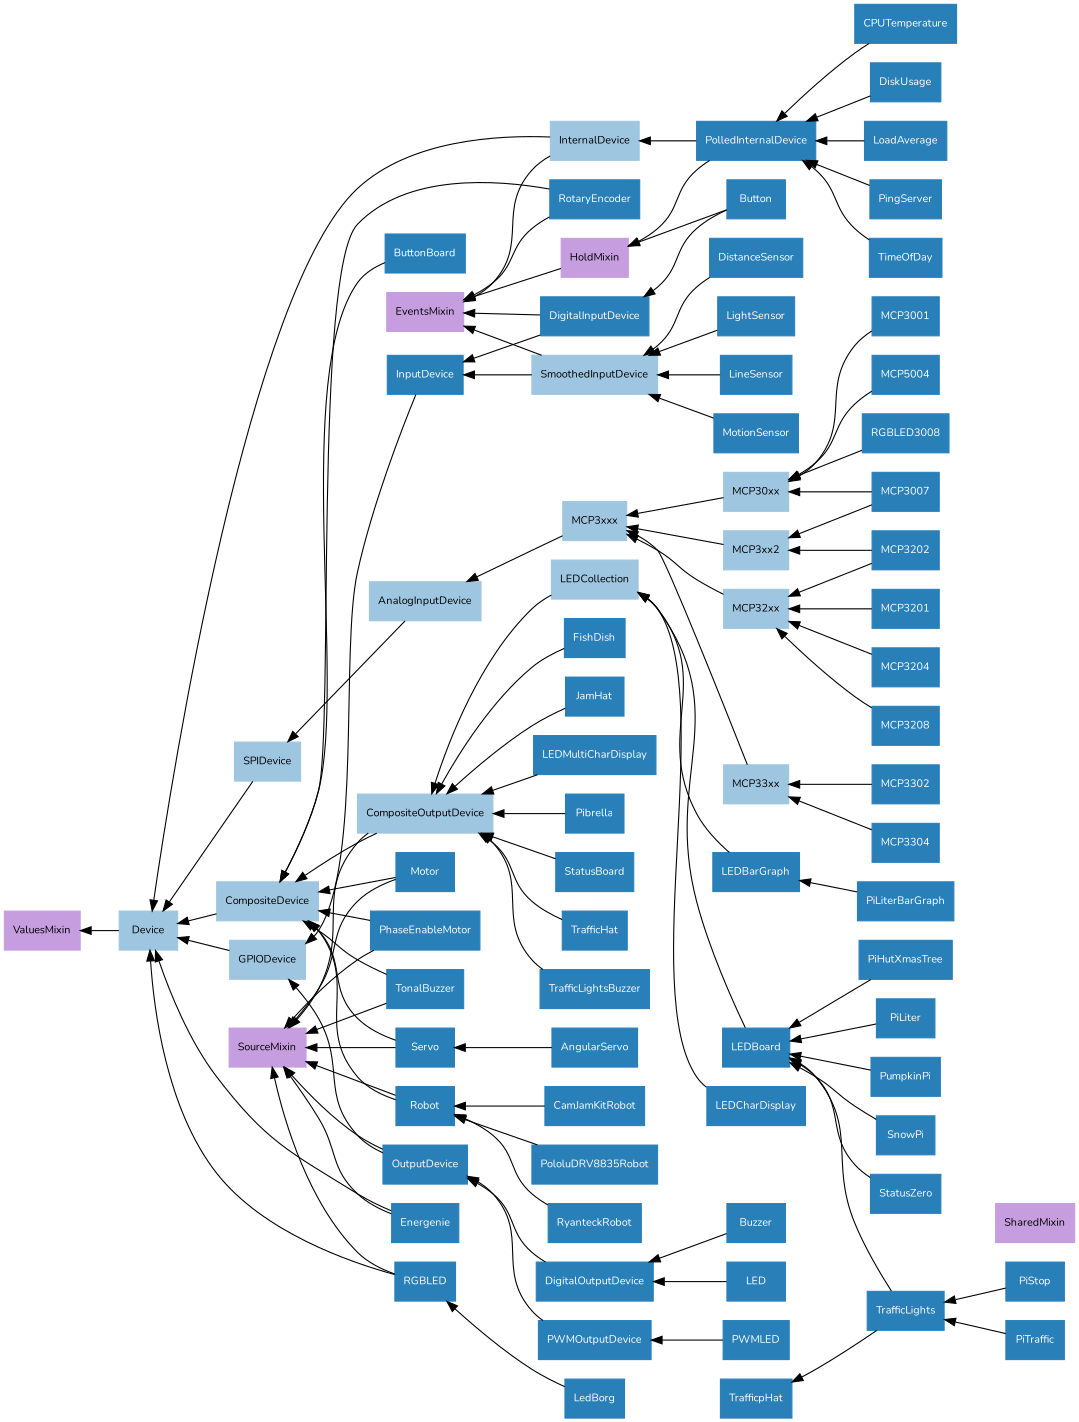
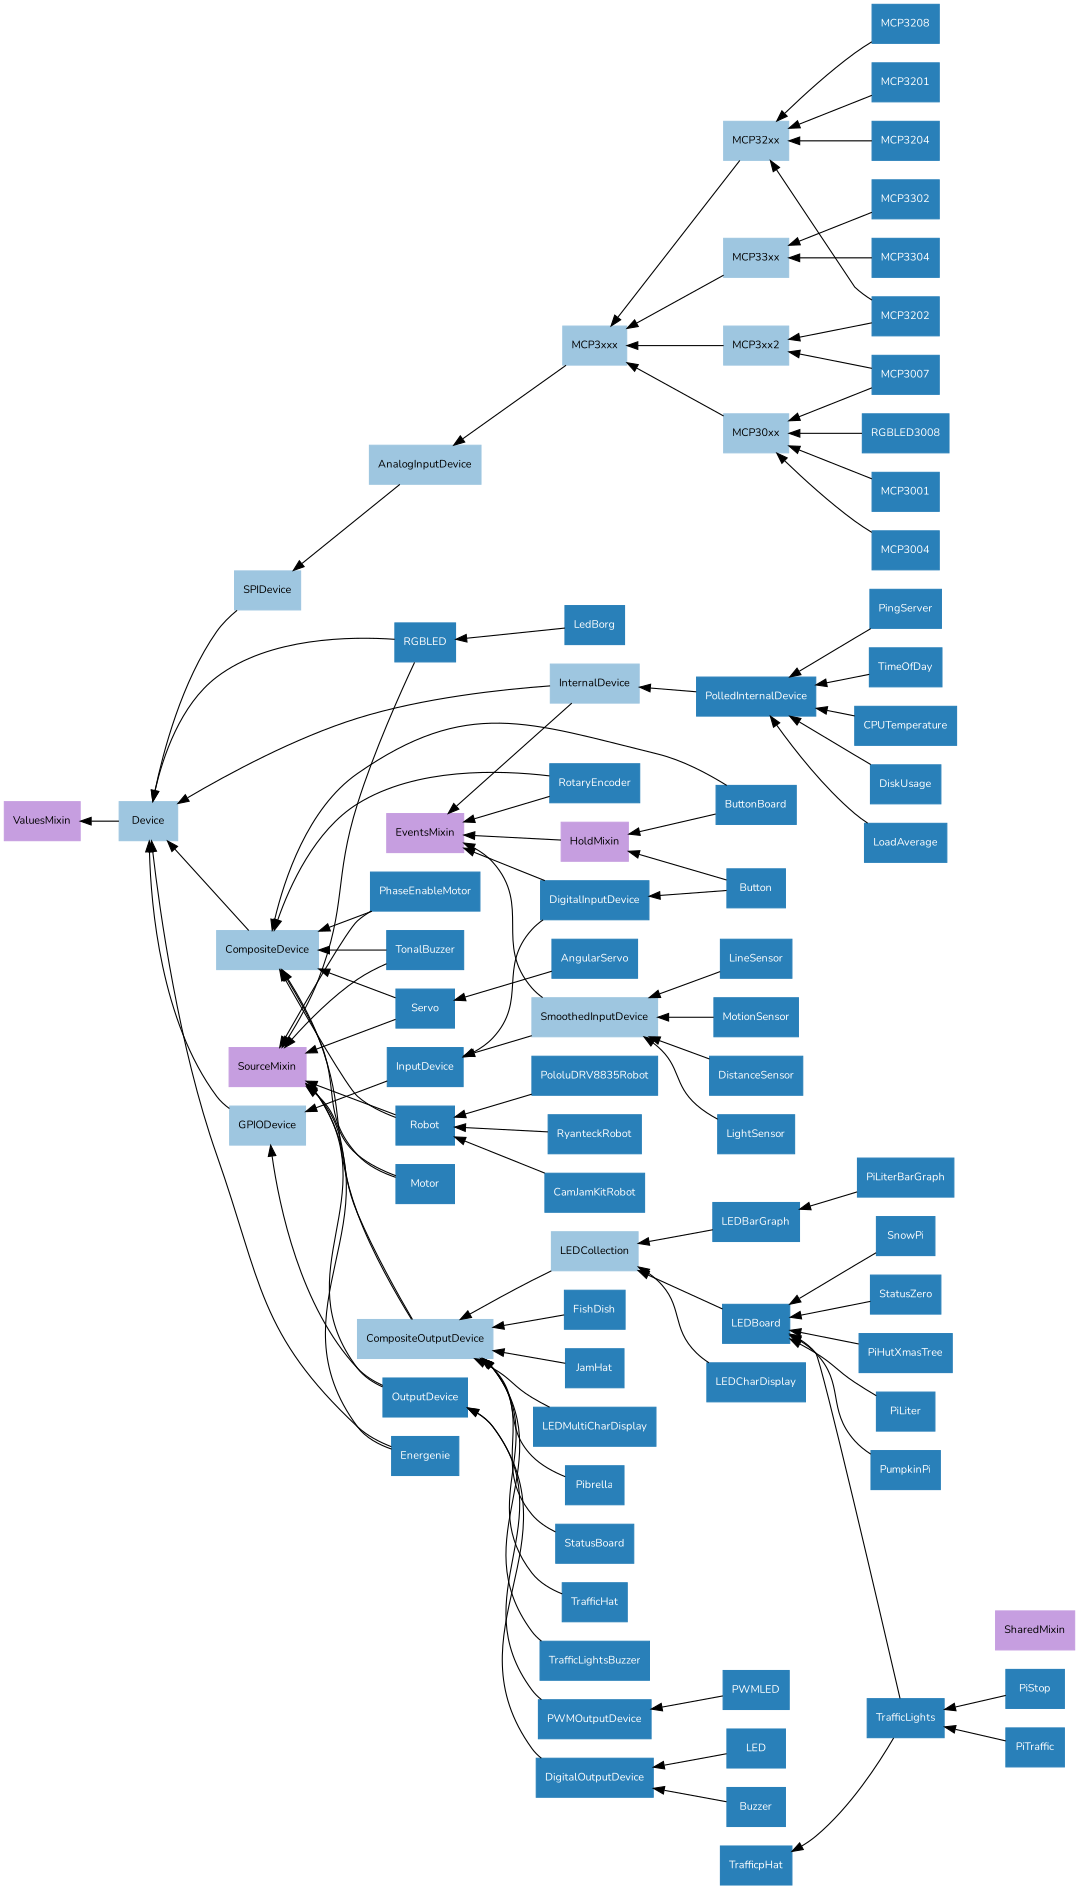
edge "PolledInternalDevice" -> "HoldMixin": now "ButtonBoard" -> "HoldMixin"
node "MCP5004": label "MCP5004" -> "MCP3004"
